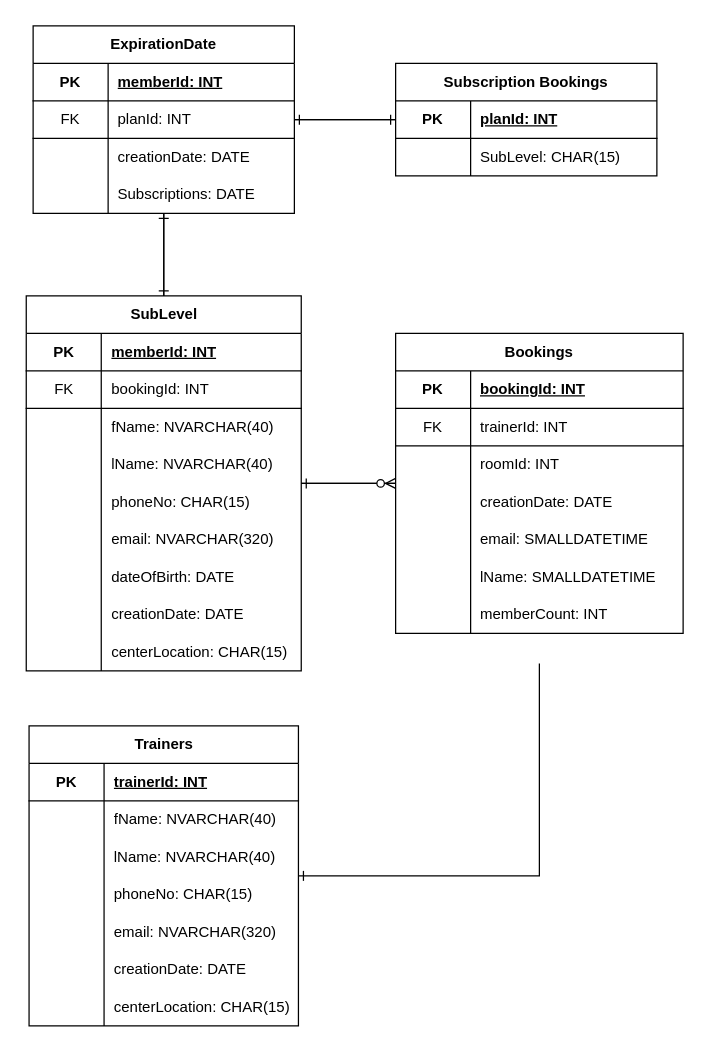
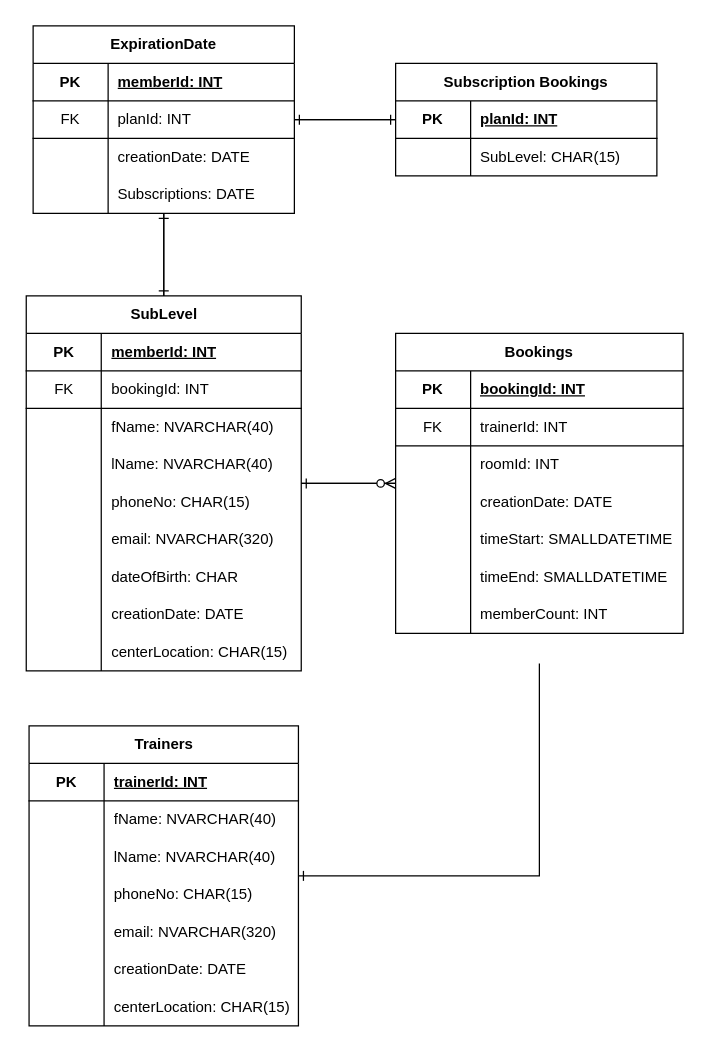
node "email: SMALLDATETIME": label "email: SMALLDATETIME" -> "timeStart: SMALLDATETIME"
node "dateOfBirth: DATE": label "dateOfBirth: DATE" -> "dateOfBirth: CHAR"
node "lName: SMALLDATETIME": label "lName: SMALLDATETIME" -> "timeEnd: SMALLDATETIME"
